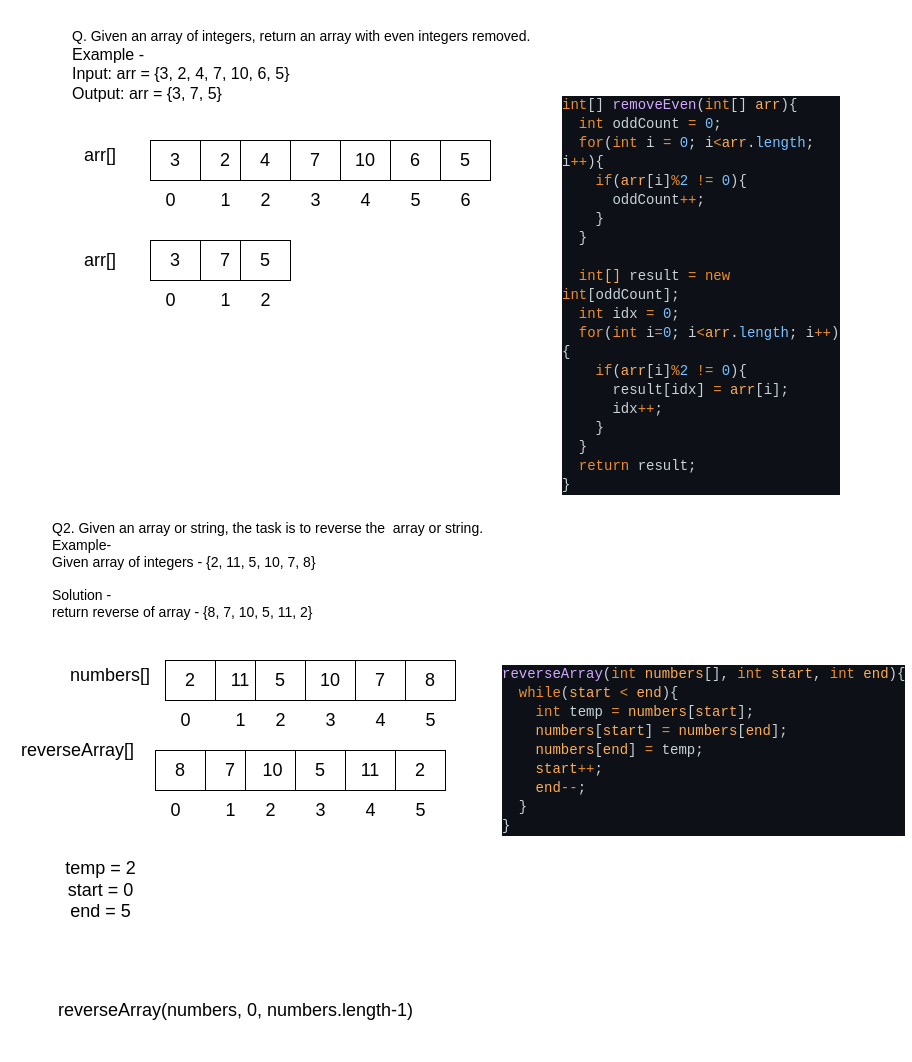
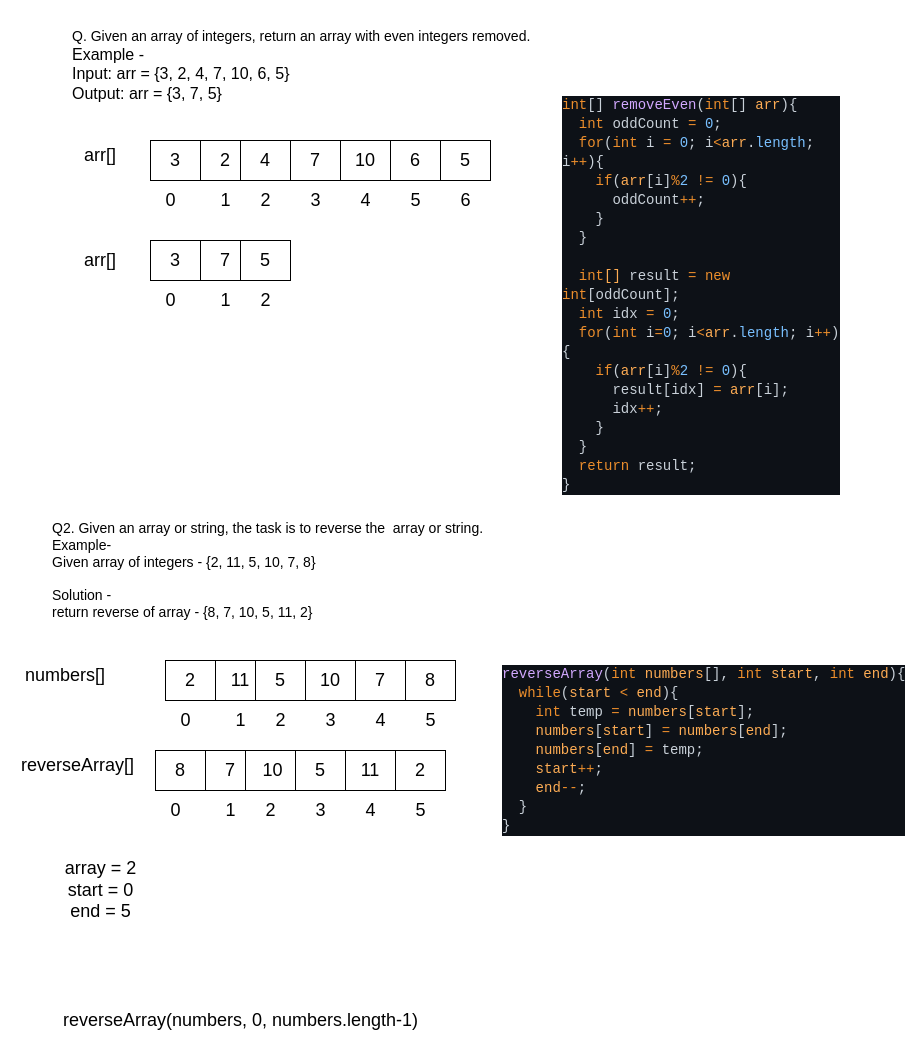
node "numbers[]": moved (111, 676) -> (66, 676)
node "reverseArray[]": moved (78, 751) -> (78, 766)
node "temp = 2 start = 0 end = 5": label "temp = 2 start = 0 end = 5" -> "array = 2 start = 0 end = 5"
node "reverseArray(numbers, 0, numbers.length-1)": moved (236, 1011) -> (241, 1021)
